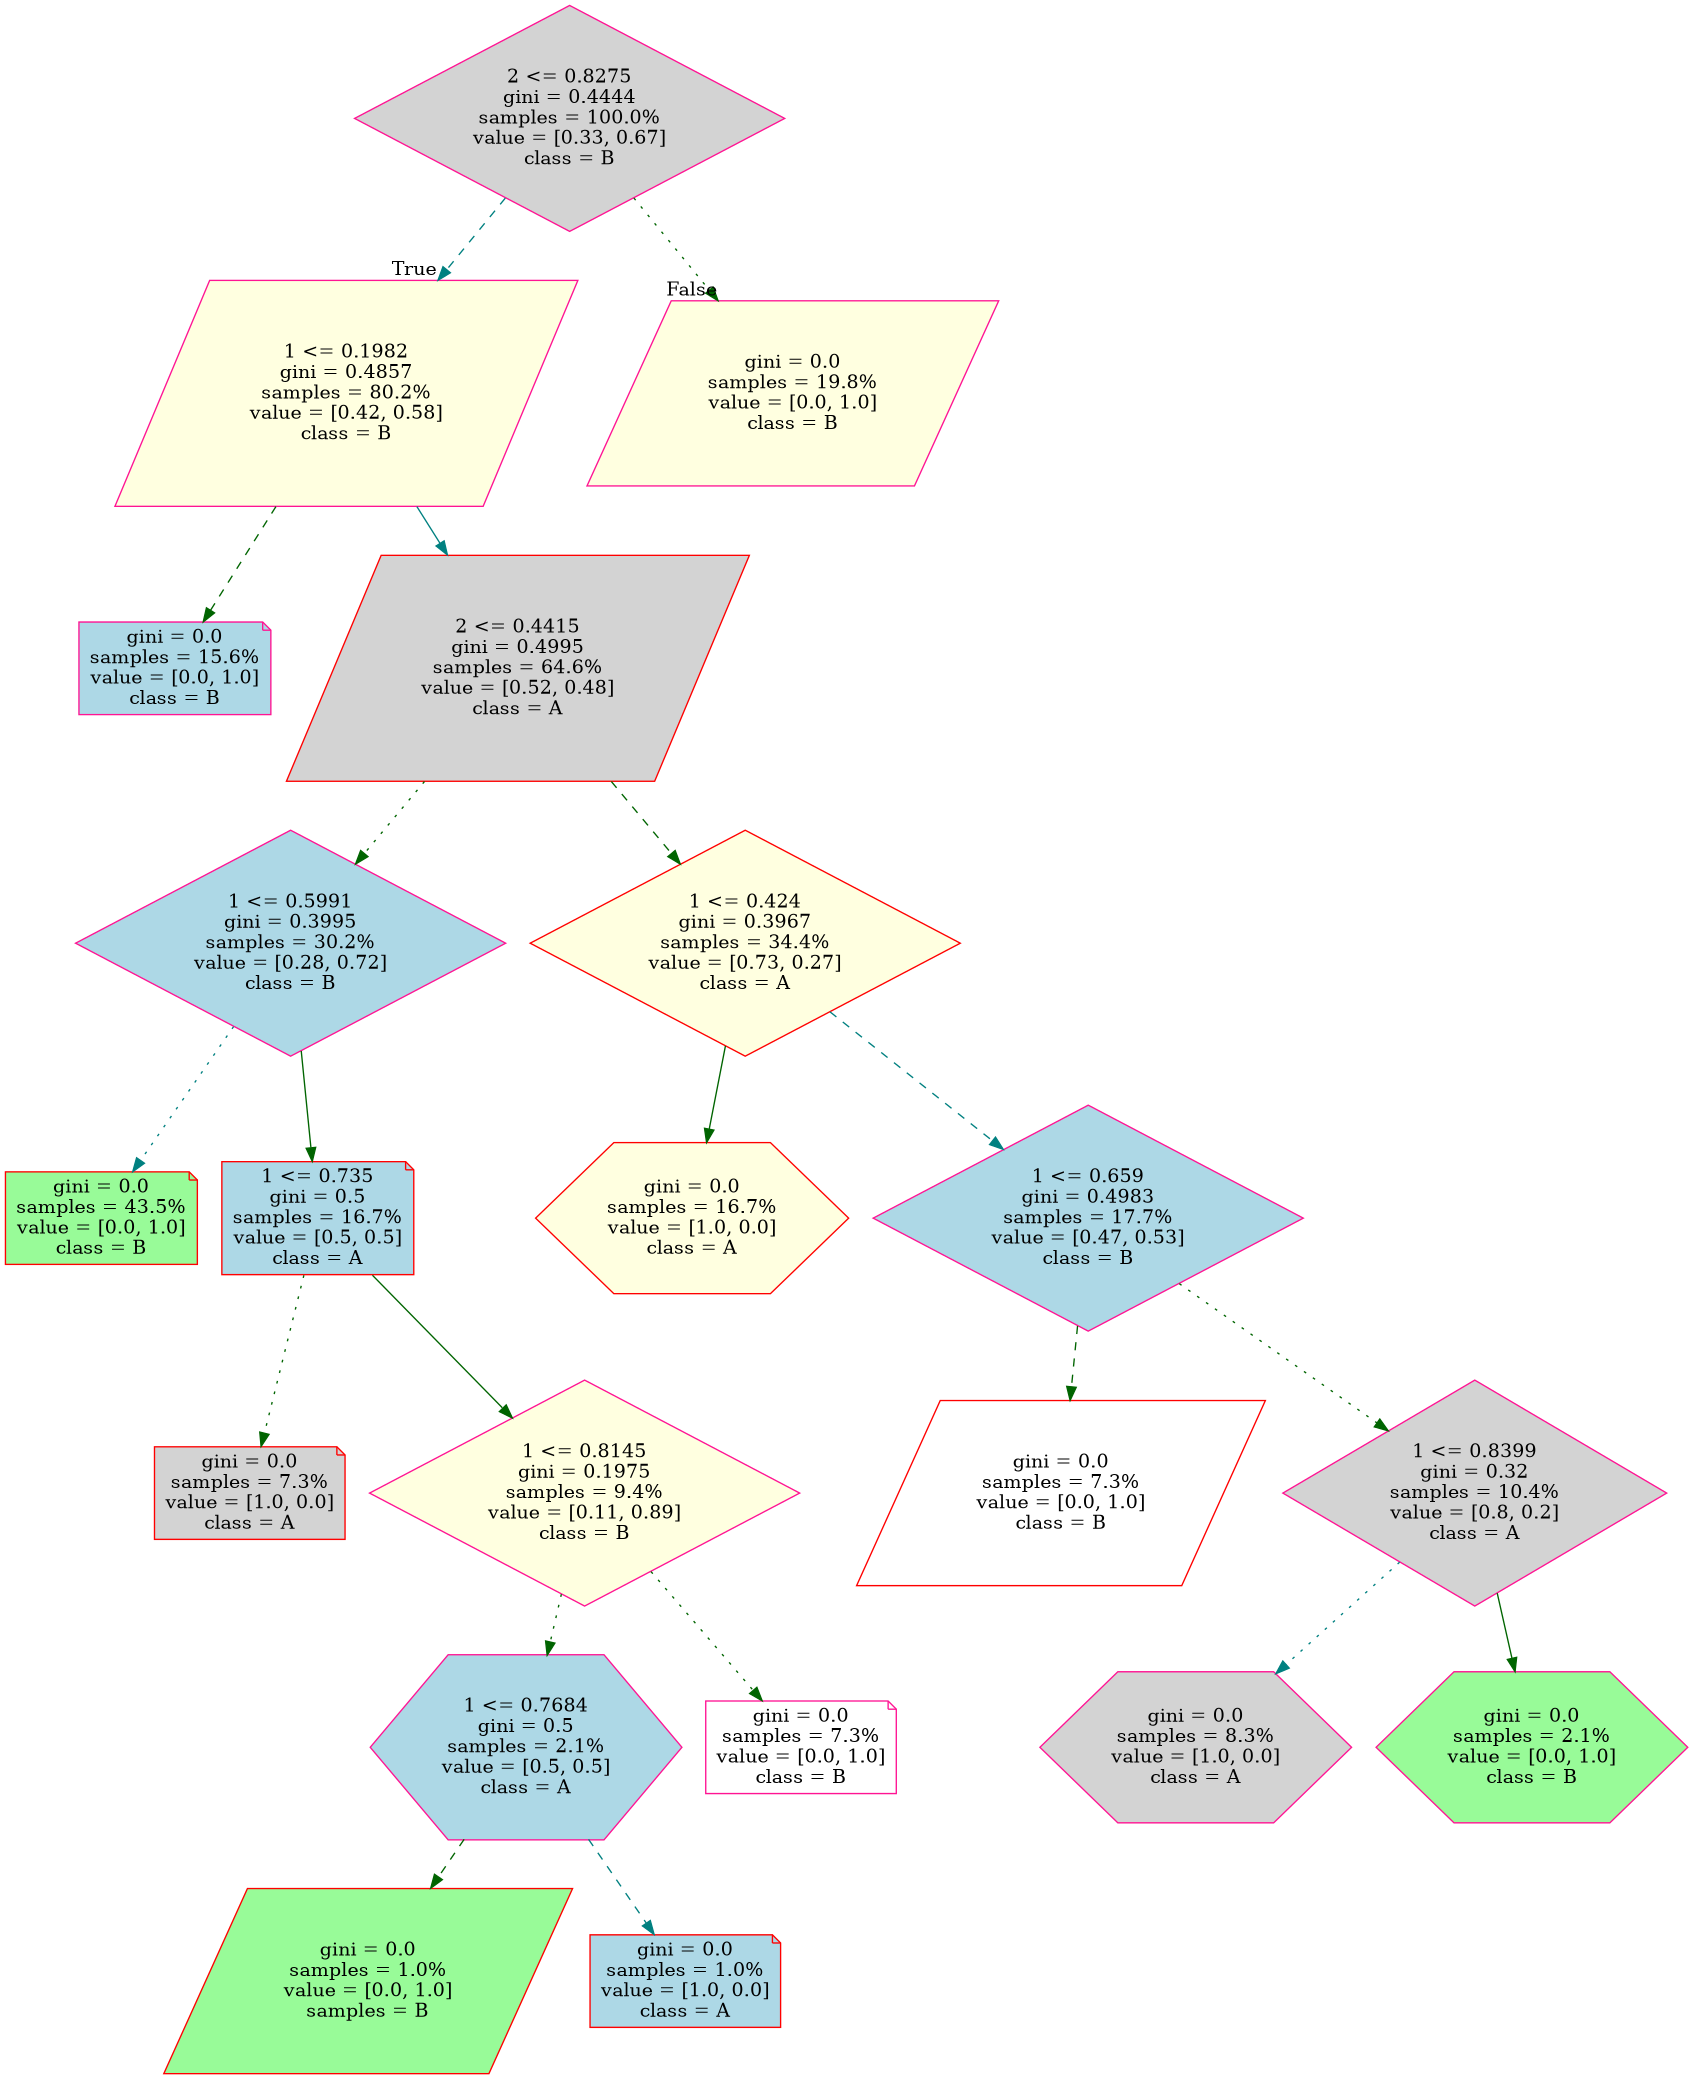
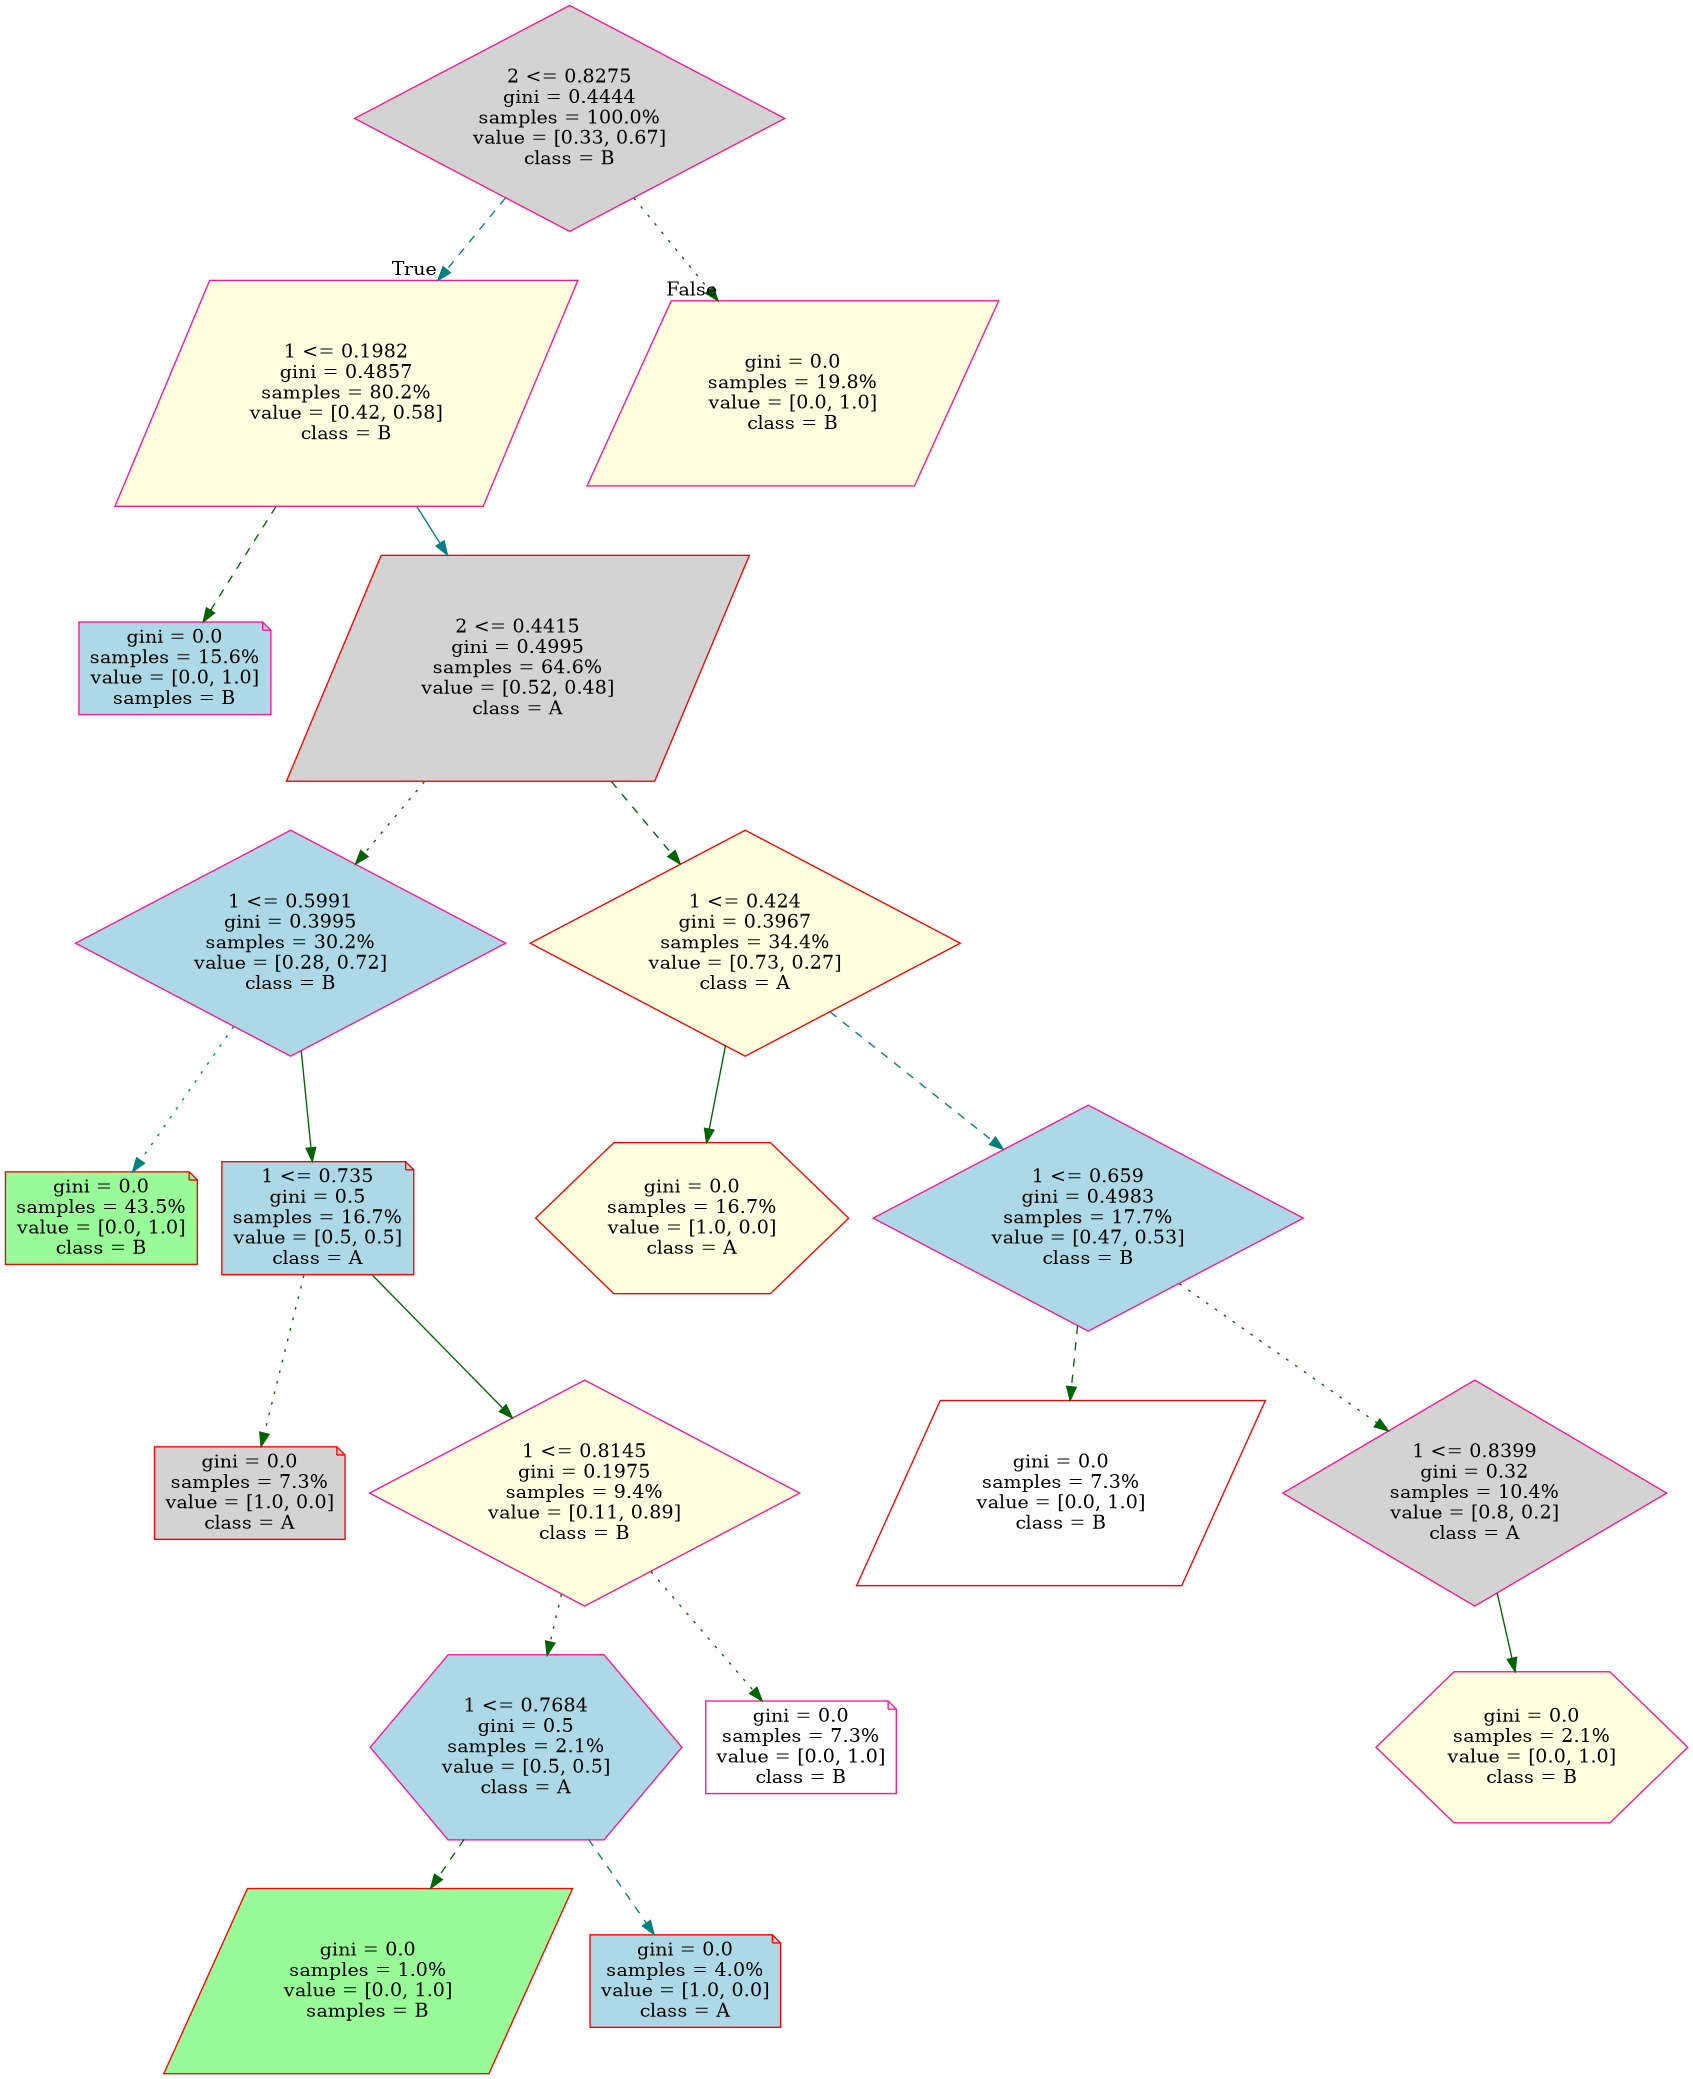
node "gini = 0.0 samples = 15.6% value = [0.0, 1.0] class = B": label "gini = 0.0 samples = 15.6% value = [0.0, 1.0] class = B" -> "gini = 0.0 samples = 15.6% value = [0.0, 1.0] samples = B"
node "gini = 0.0 samples = 8.3% value = [1.0, 0.0] class = A": removed
node "gini = 0.0 samples = 2.1% value = [0.0, 1.0] class = B": fillcolor palegreen -> lightyellow
node "gini = 0.0 samples = 1.0% value = [1.0, 0.0] class = A": label "gini = 0.0 samples = 1.0% value = [1.0, 0.0] class = A" -> "gini = 0.0 samples = 4.0% value = [1.0, 0.0] class = A"
